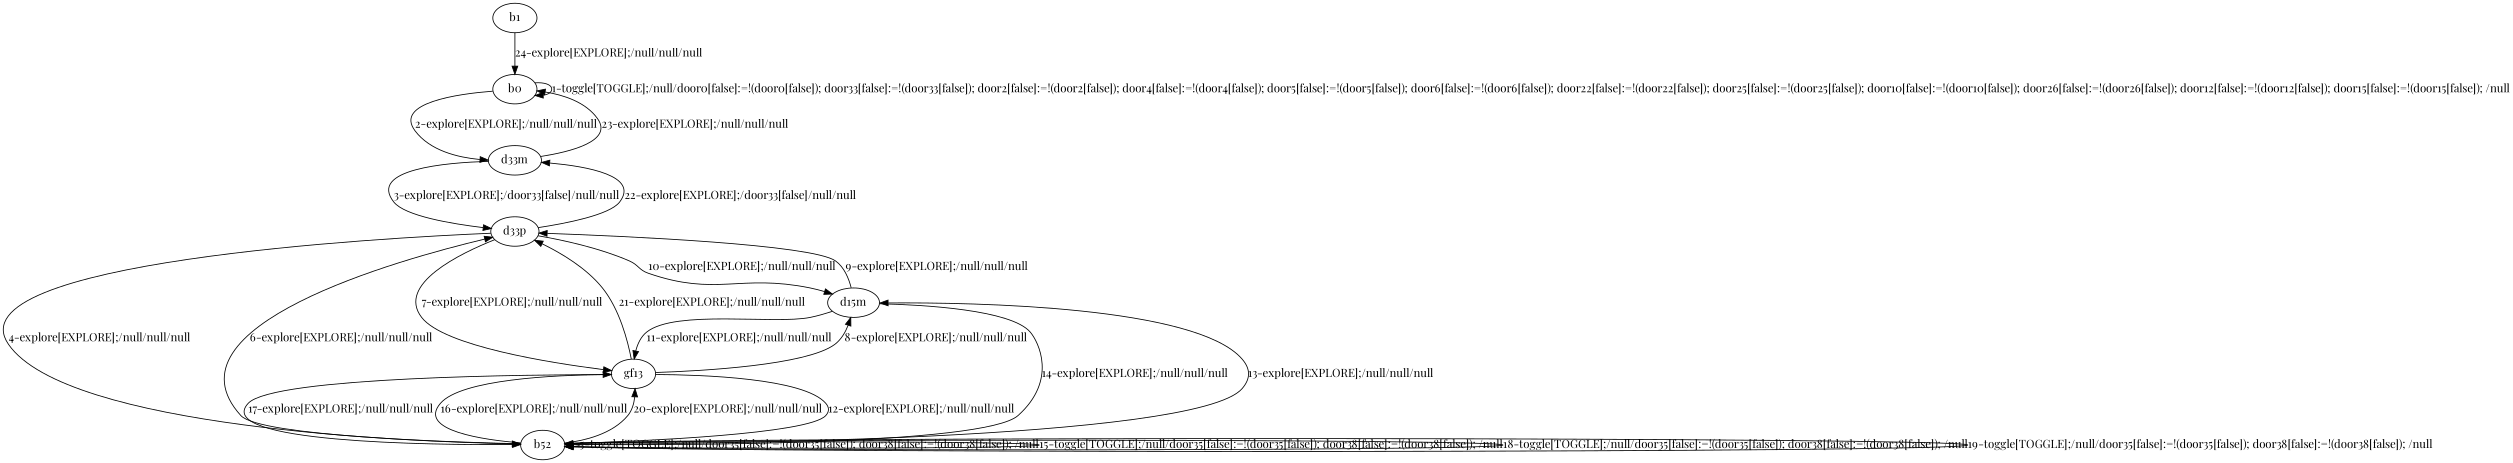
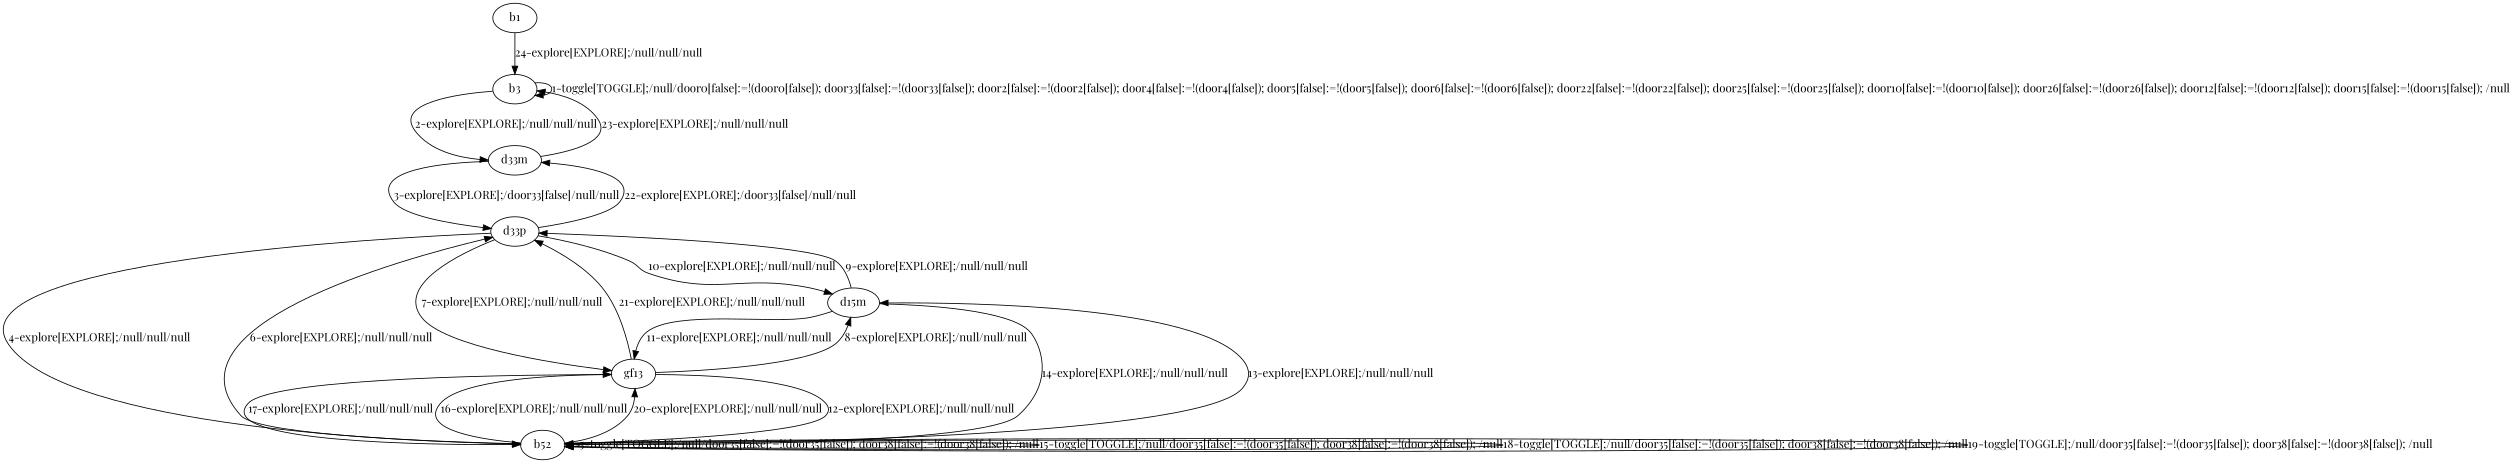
node "b0": label "b0" -> "b3"
